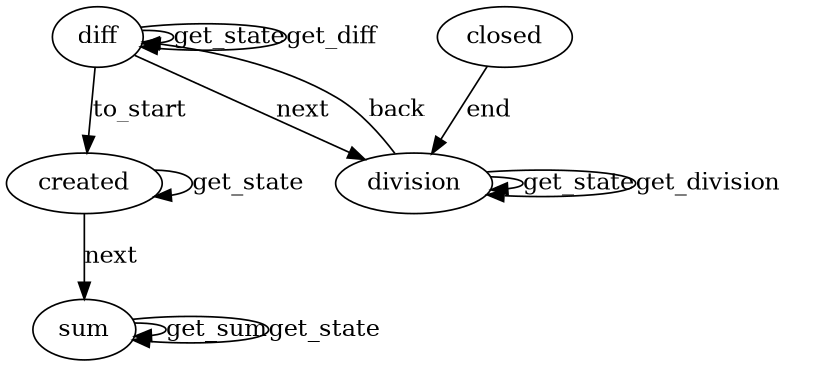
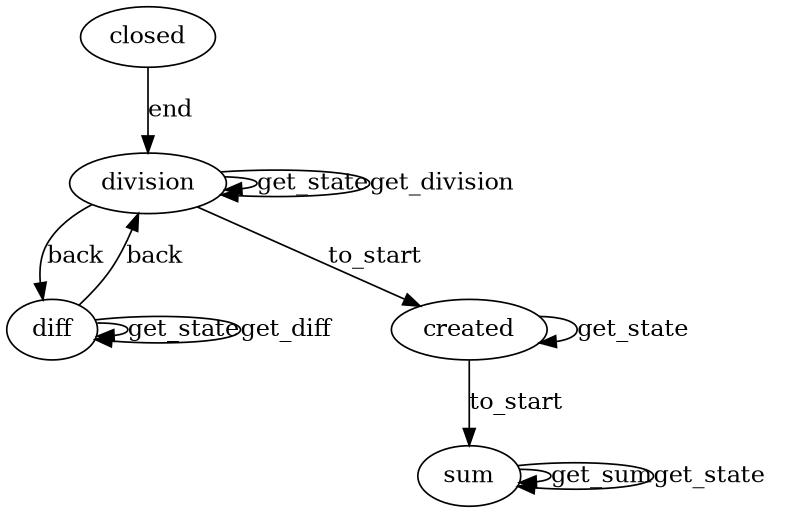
edge "diff" -> "created": now "division" -> "created"
edge "diff" -> "division": label "next" -> "back"
edge "created" -> "sum": label "next" -> "to_start"
